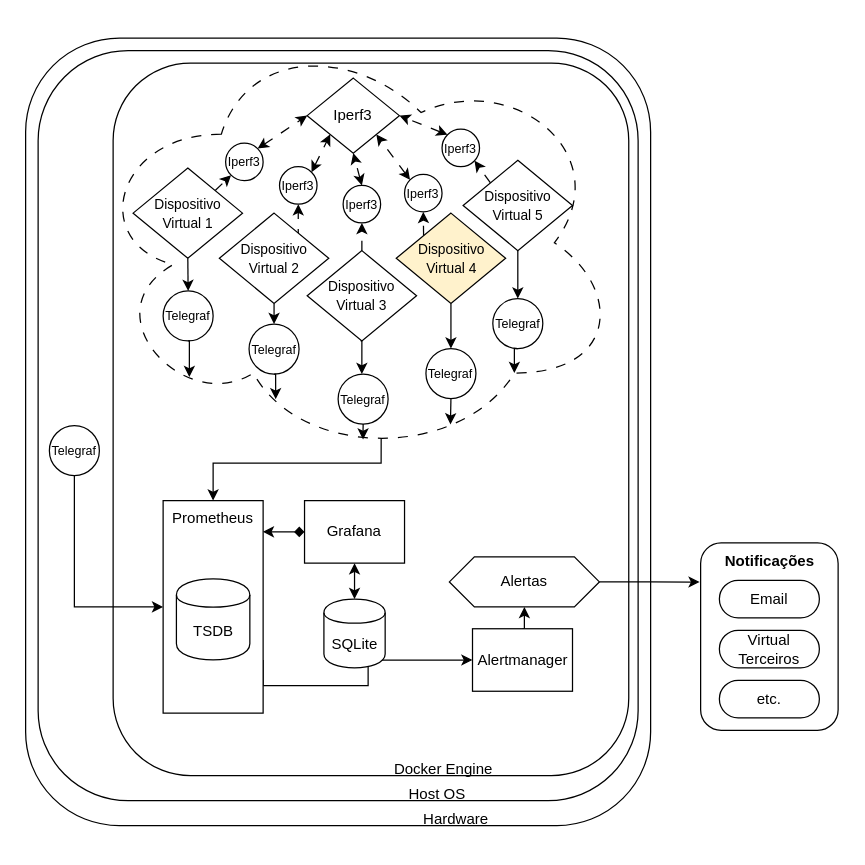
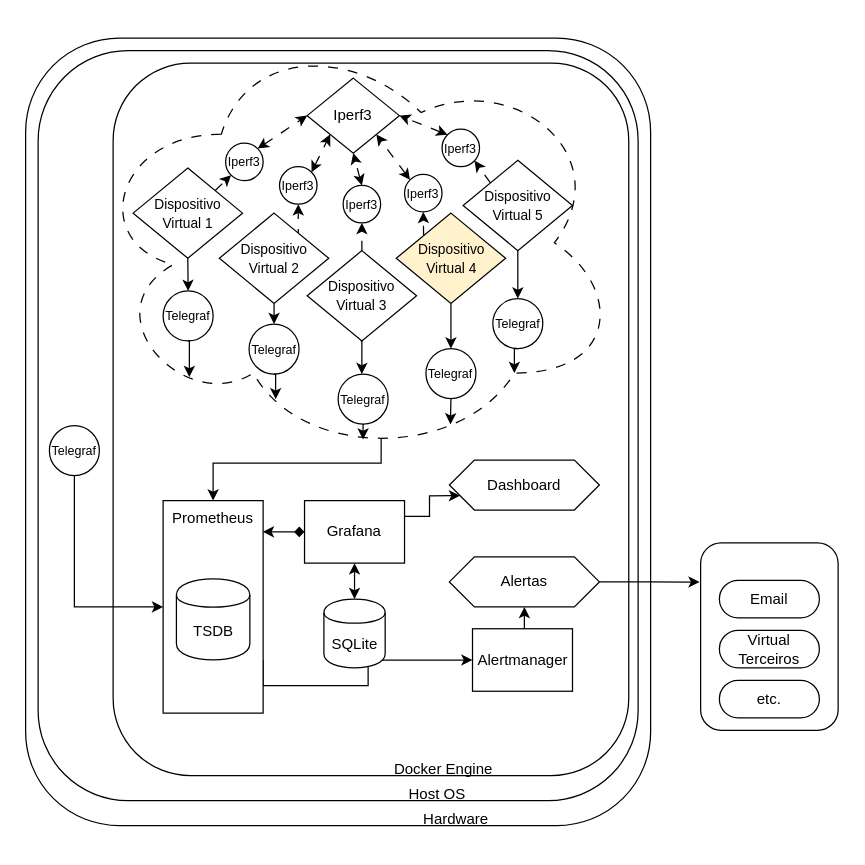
node "Dashboard": added
edge "Grafana" -> "Dashboard": added
node "Notificações": removed
